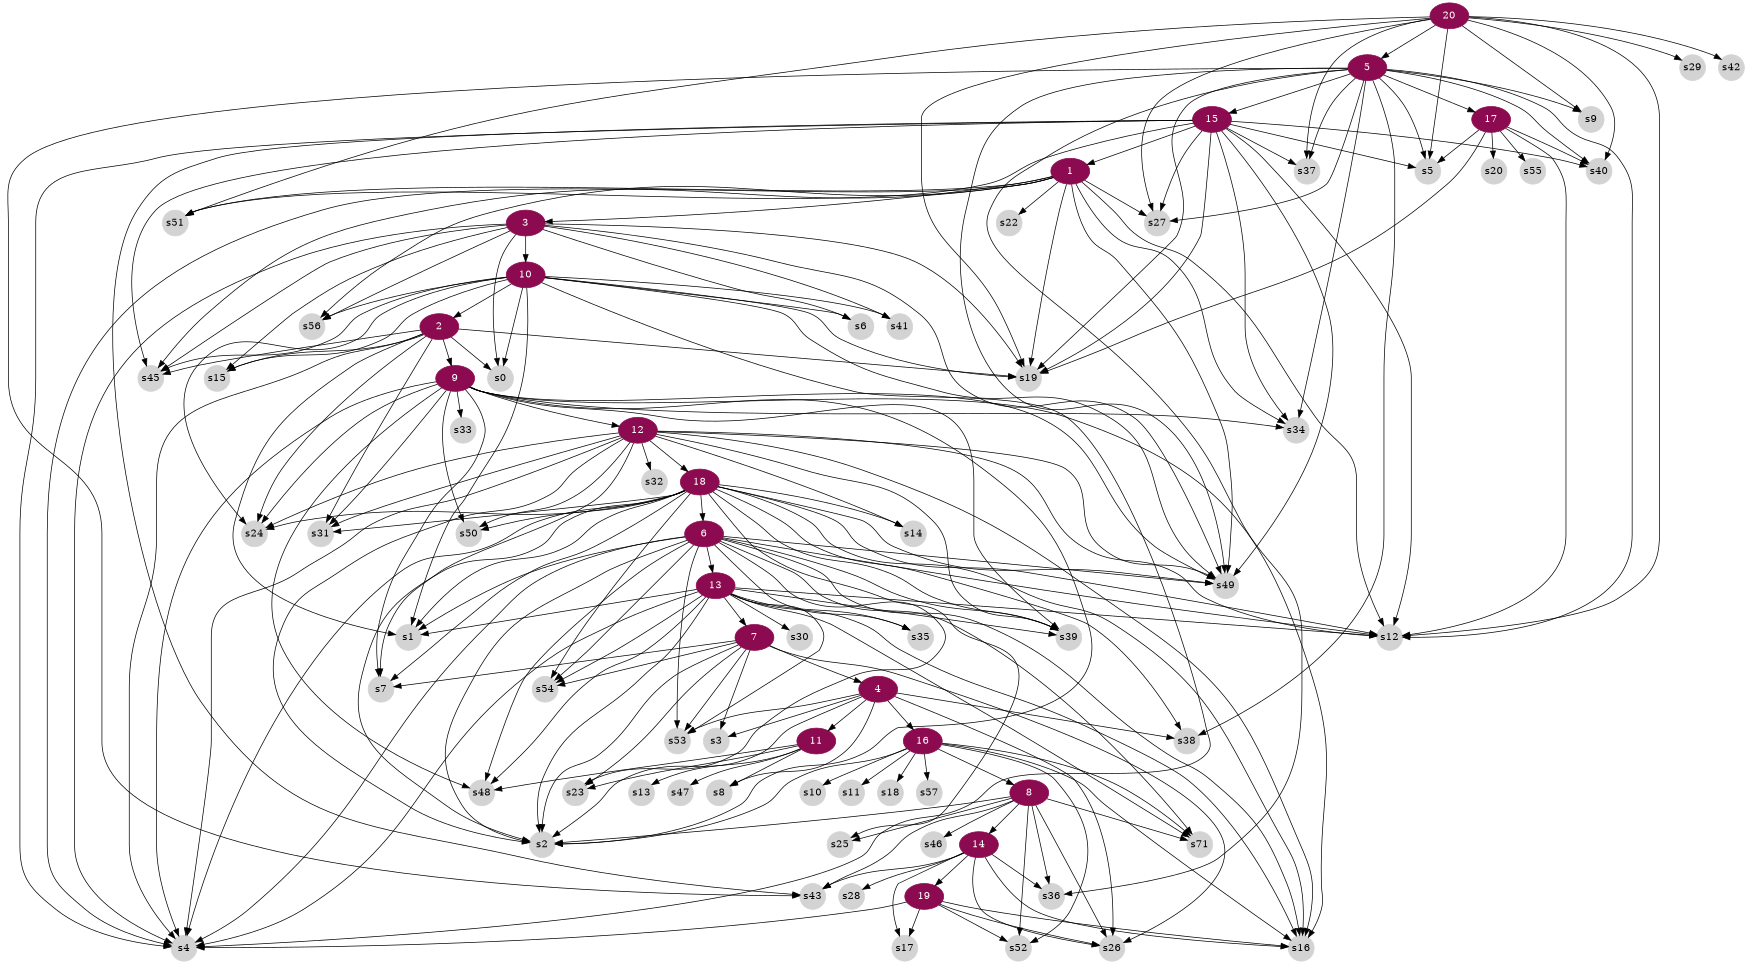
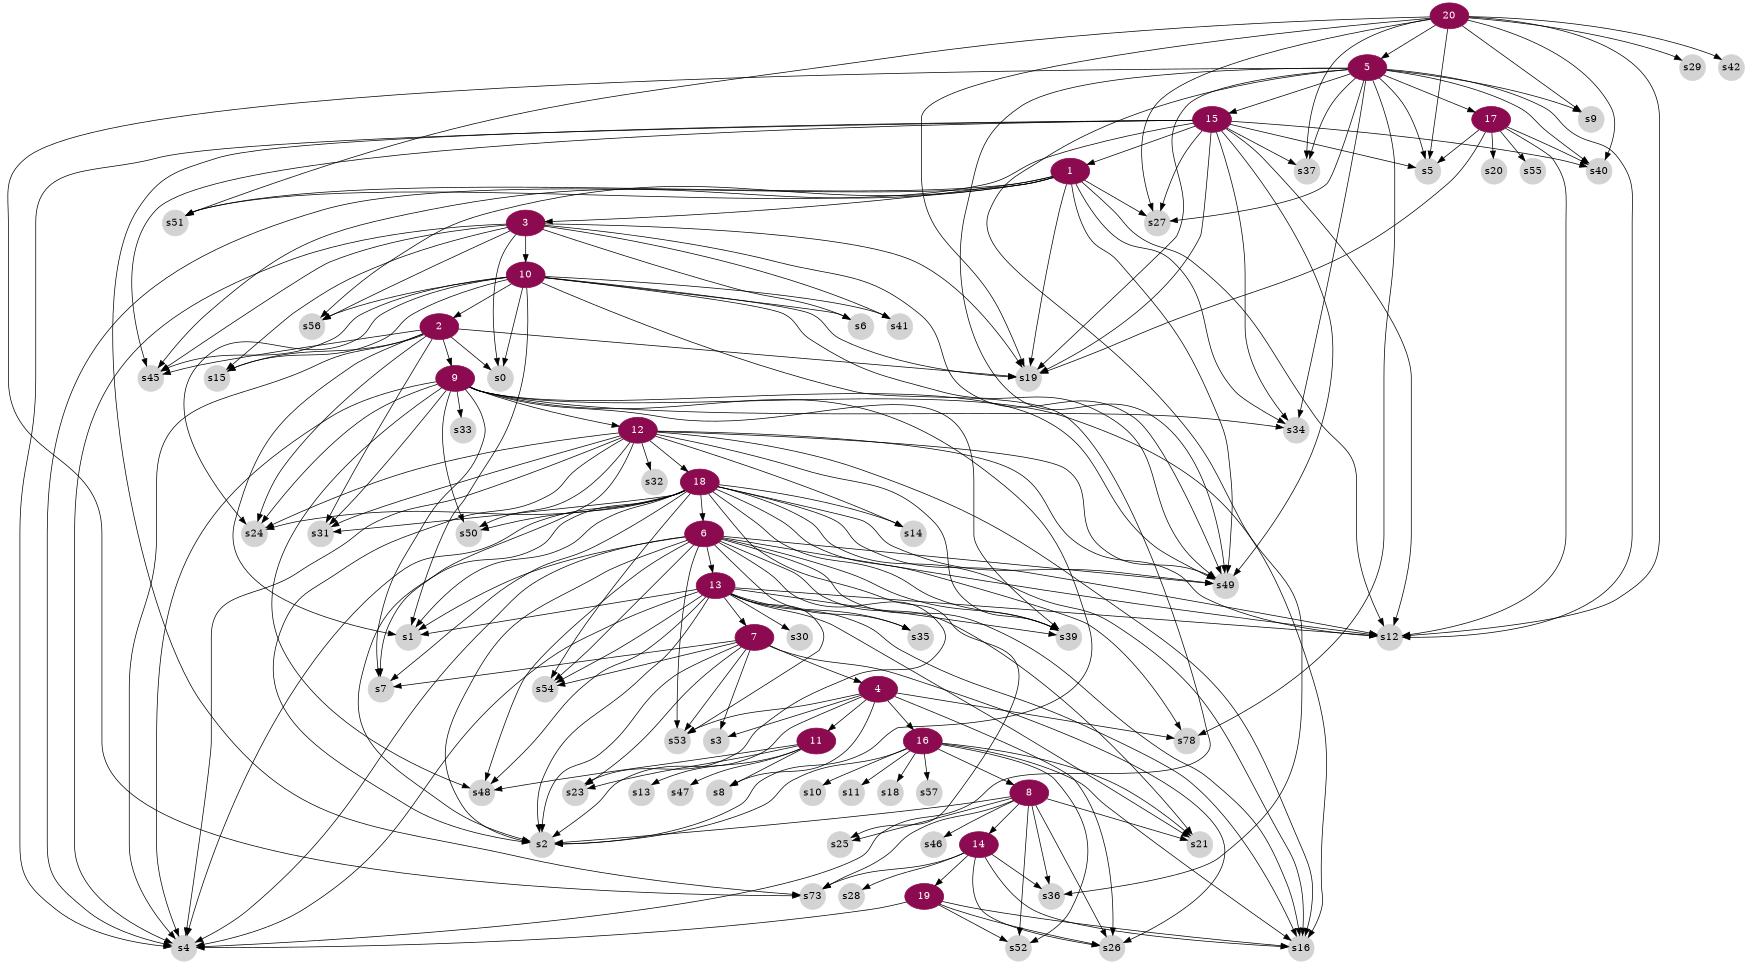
node "s22": removed
node "s38": label "s38" -> "s78"
node "s71": label "s71" -> "s21"
node "s43": label "s43" -> "s73"
node "s17": removed
